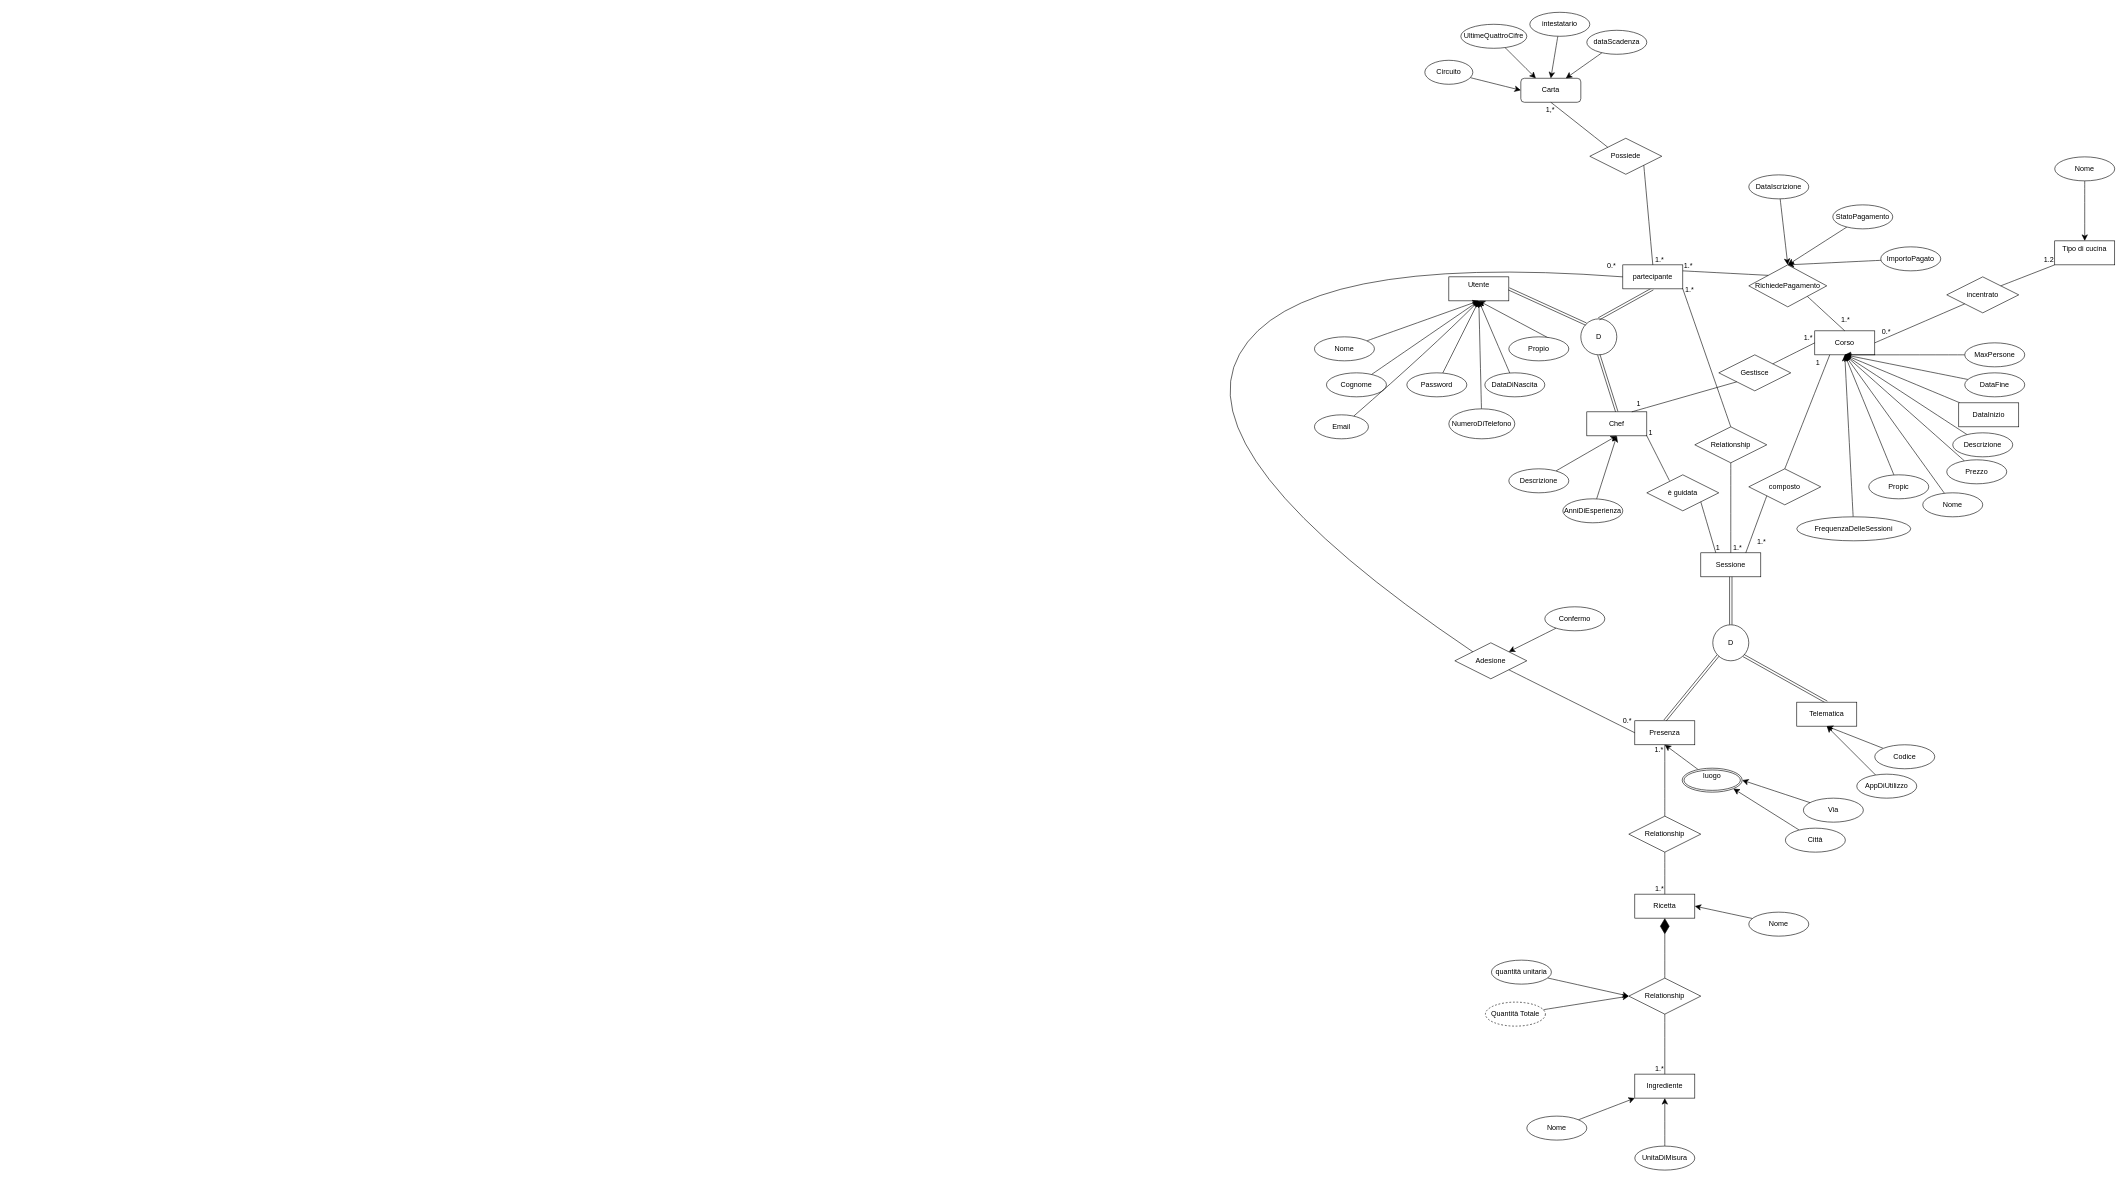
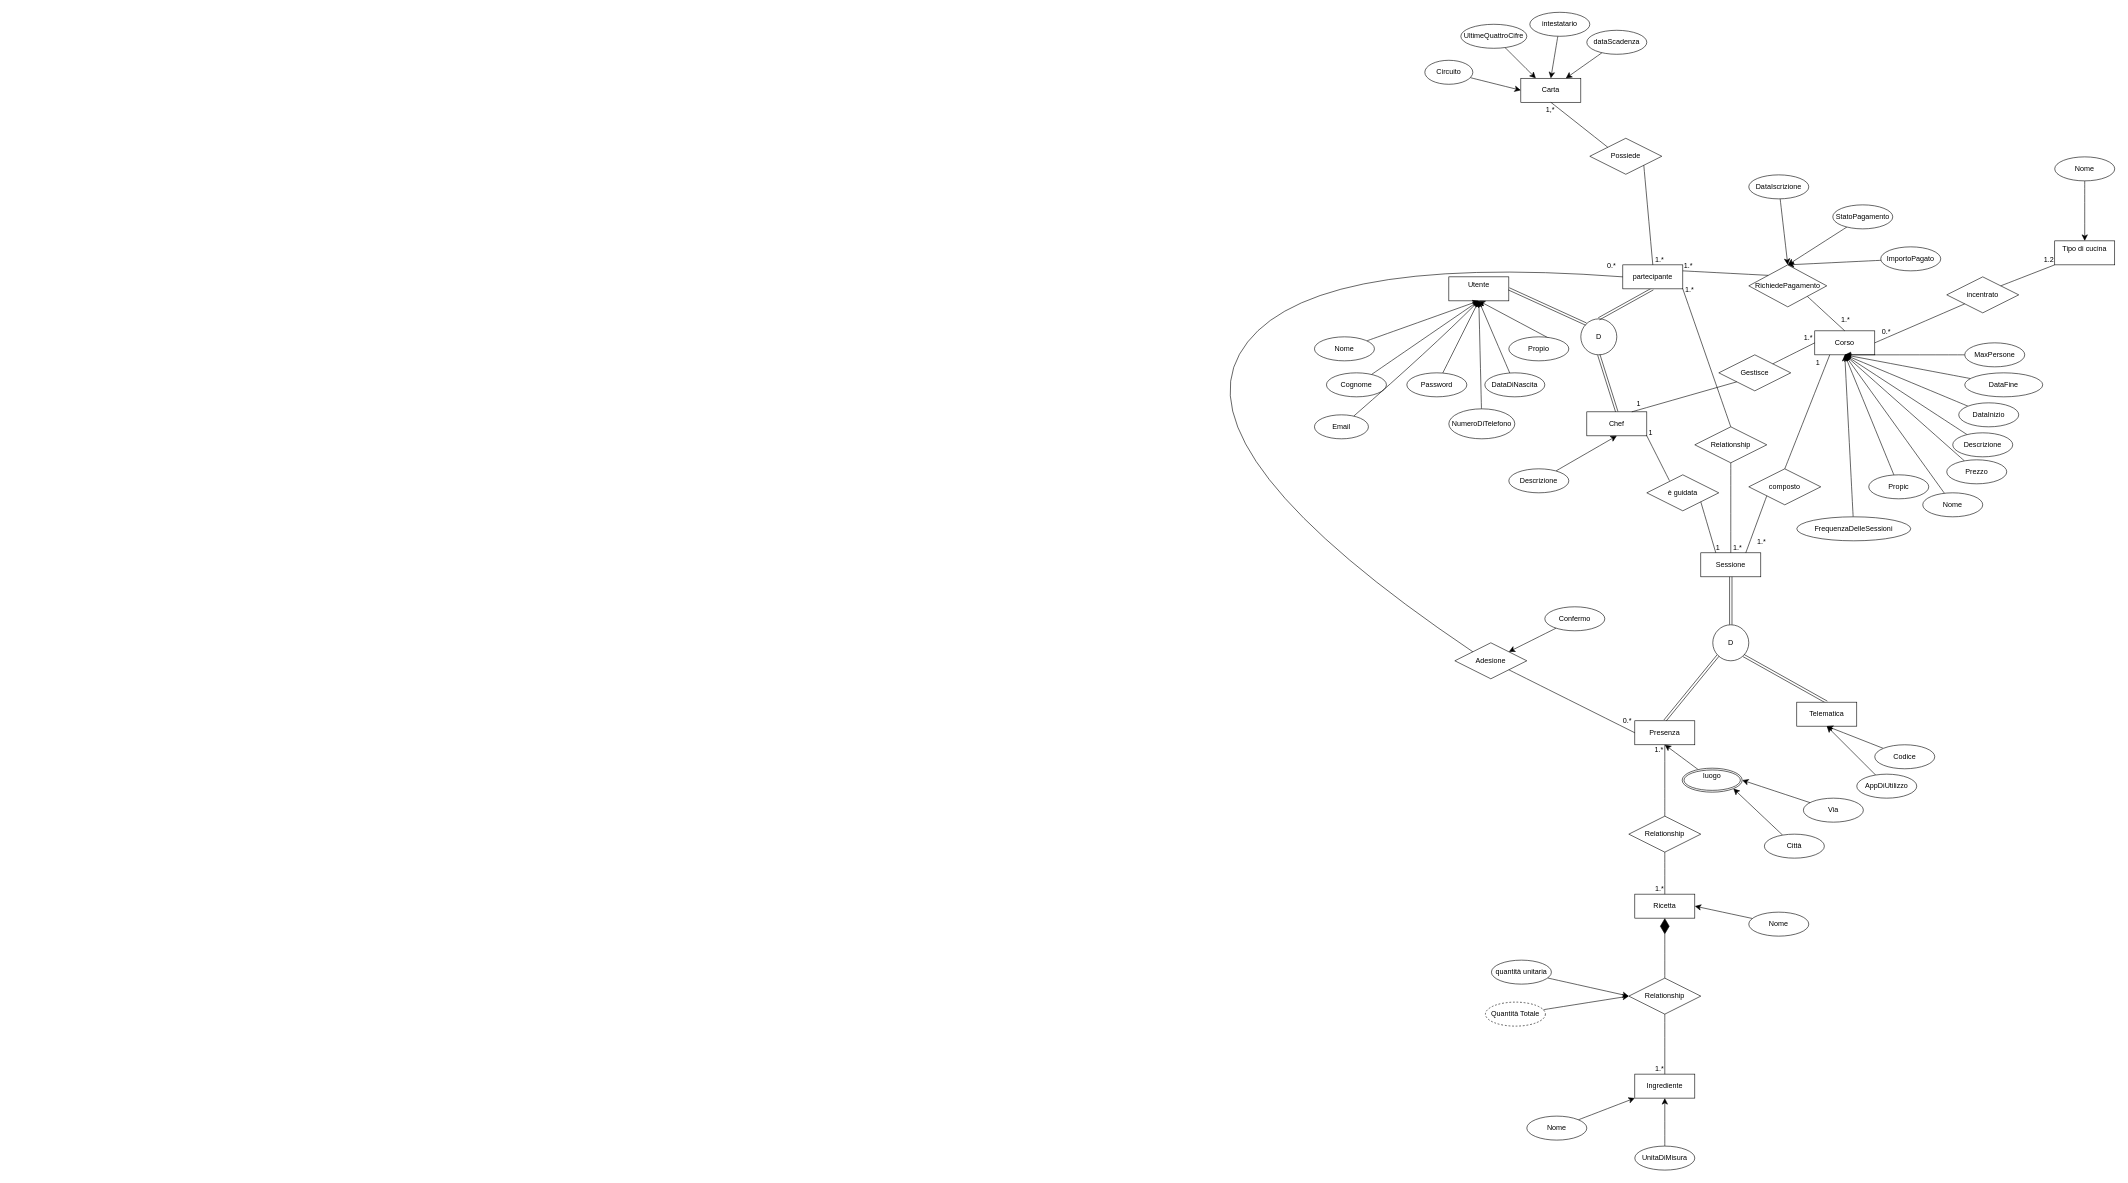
node "Carta": shape rounded rectangle -> rectangle
node "DataFine": size 60x24 -> 78x24
node "DataInizio": shape rectangle -> ellipse
edge "AnniDiEsperienza" -> "Chef": removed
node "AnniDiEsperienza": removed
node "Città": moved (1815, 840) -> (1794, 846)
